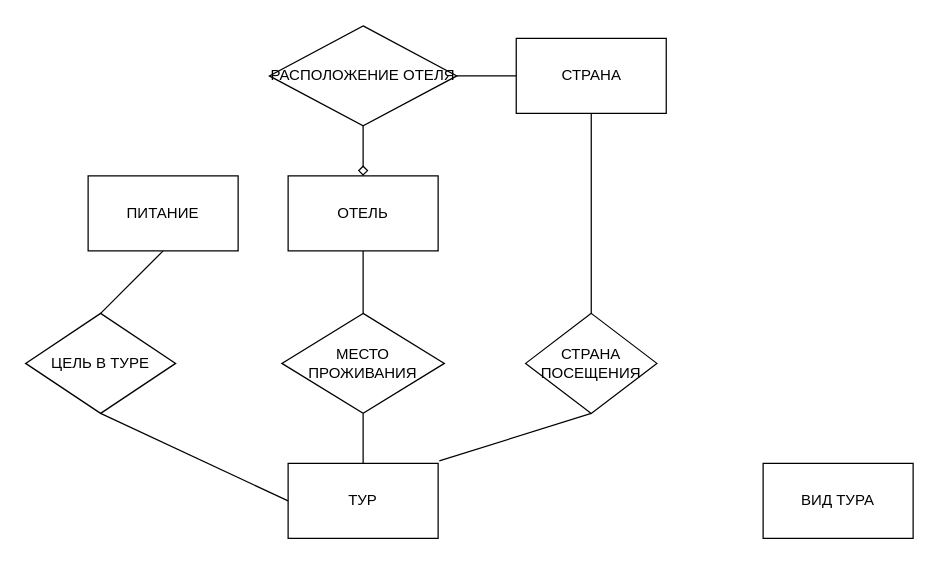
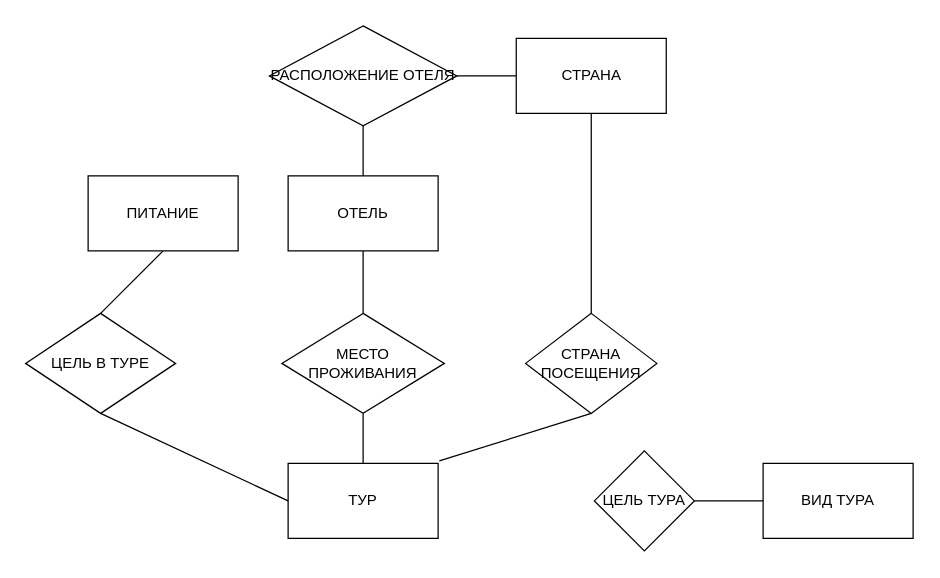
edge "РАСПОЛОЖЕНИЕ ОТЕЛЯ" -> "ОТЕЛЬ": arrowhead diamond -> none
node "ЦЕЛЬ ТУРА": added
edge "ЦЕЛЬ ТУРА" -- "ВИД ТУРА": added
